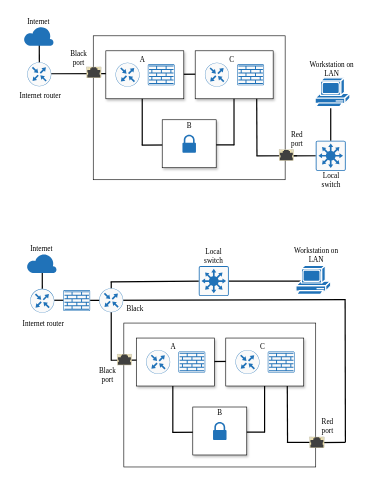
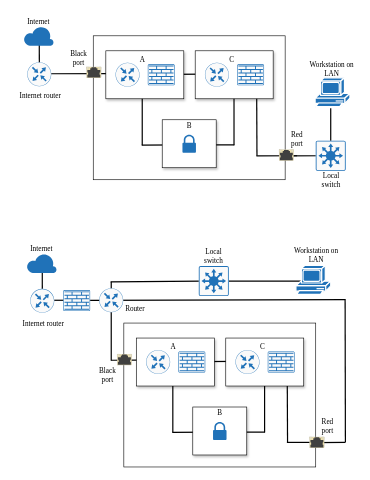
node "Black": label "Black" -> "Router"
